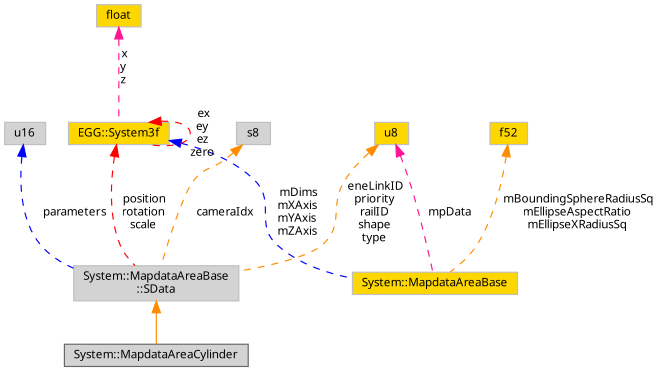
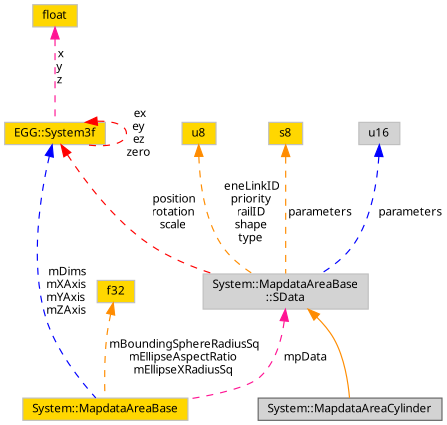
node "s8": fillcolor lightgrey -> gold
node "f52": label "f52" -> "f32"
edge "System::MapdataAreaBase ::SData" -> "s8": label " cameraIdx" -> " parameters"
edge "System::MapdataAreaBase" -> "u8": now "System::MapdataAreaBase" -> "System::MapdataAreaBase ::SData"
